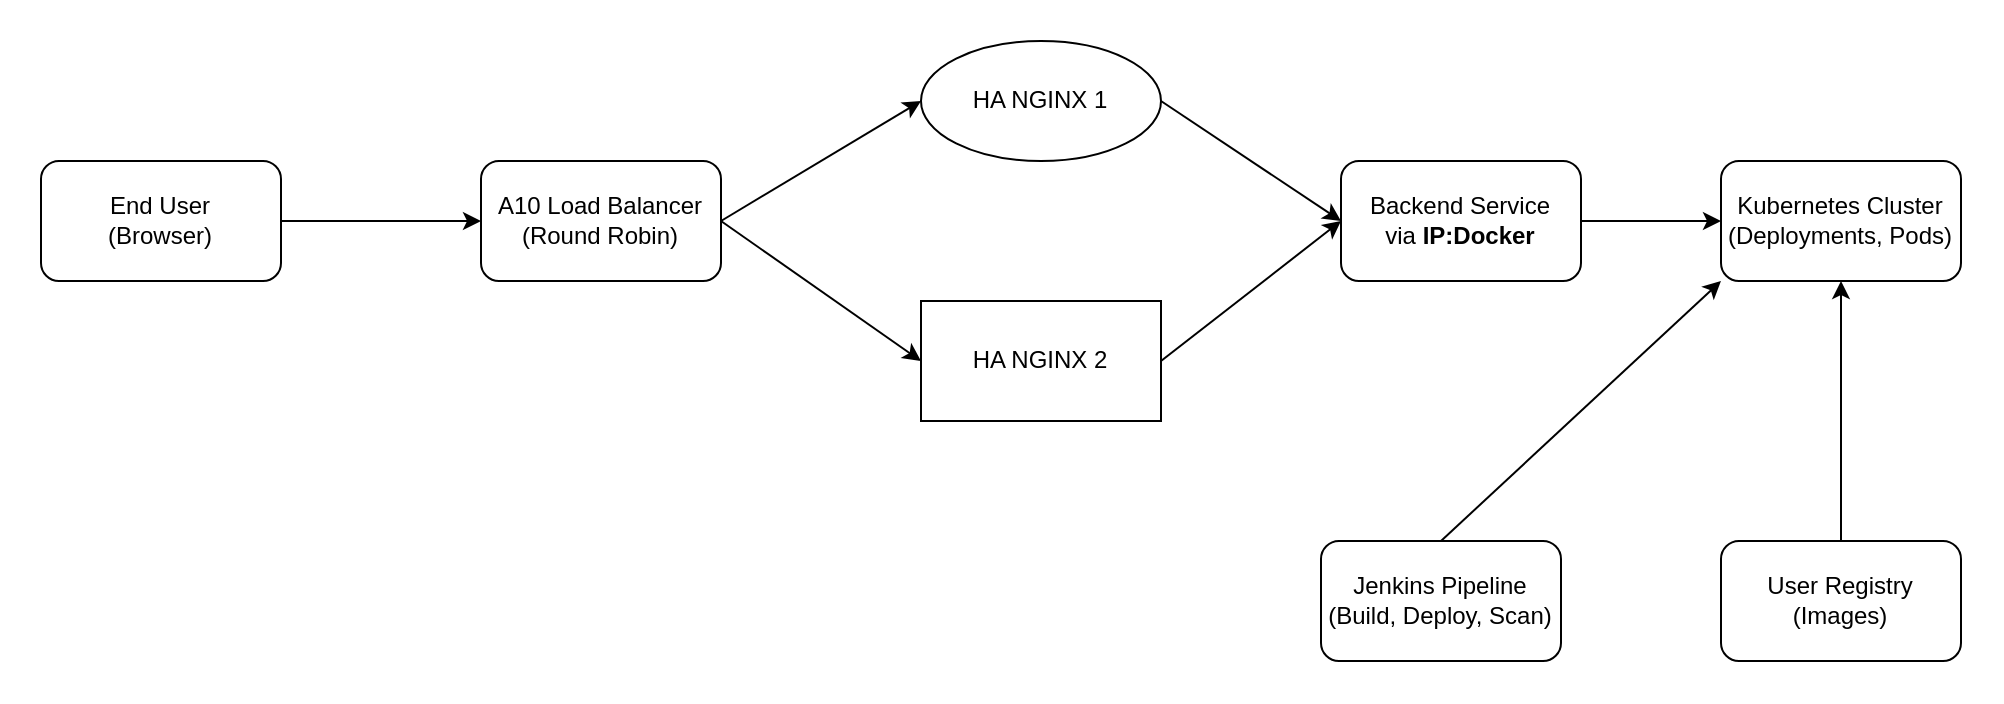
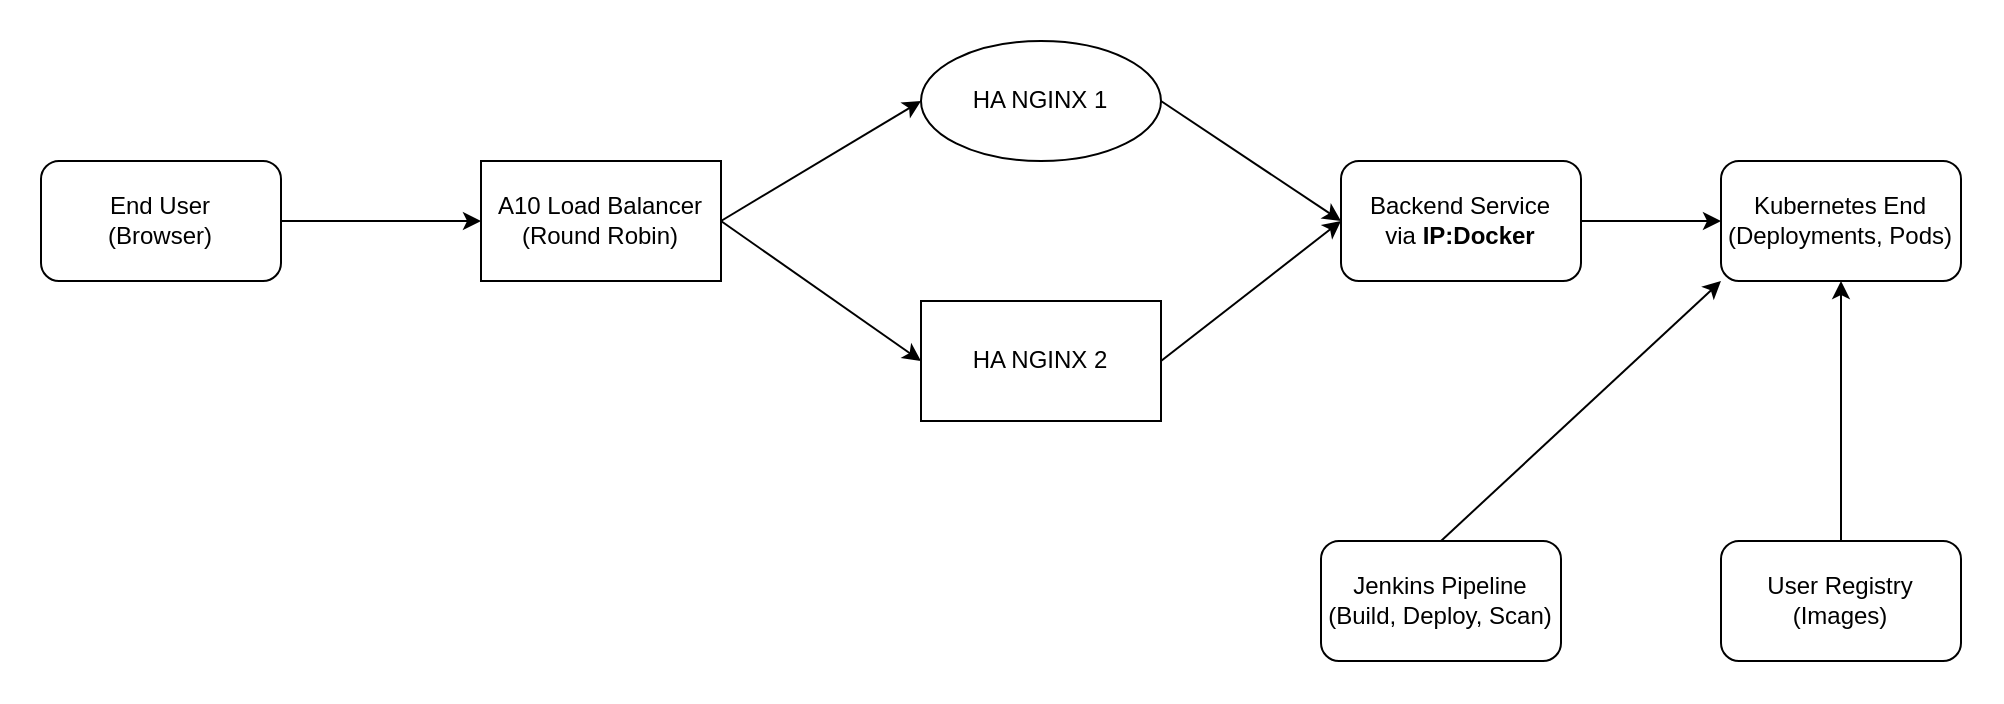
node "A10 Load Balancer (Round Robin)": shape rounded rectangle -> rectangle
node "Kubernetes Cluster (Deployments, Pods)": label "Kubernetes Cluster (Deployments, Pods)" -> "Kubernetes End (Deployments, Pods)"
